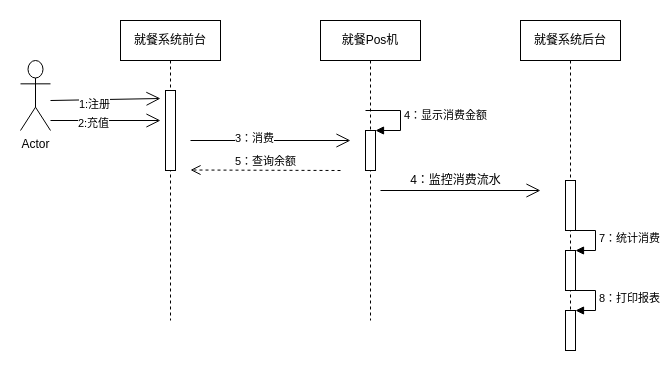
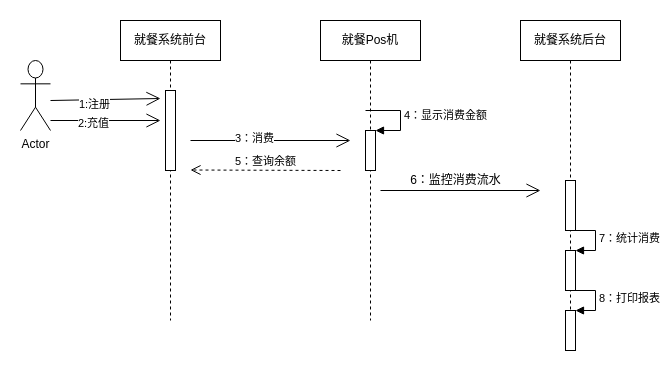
node "4：监控消费流水": label "4：监控消费流水" -> "6：监控消费流水"
